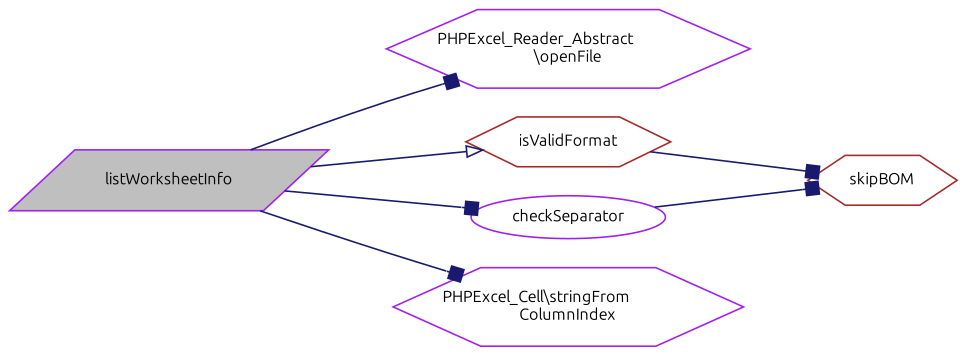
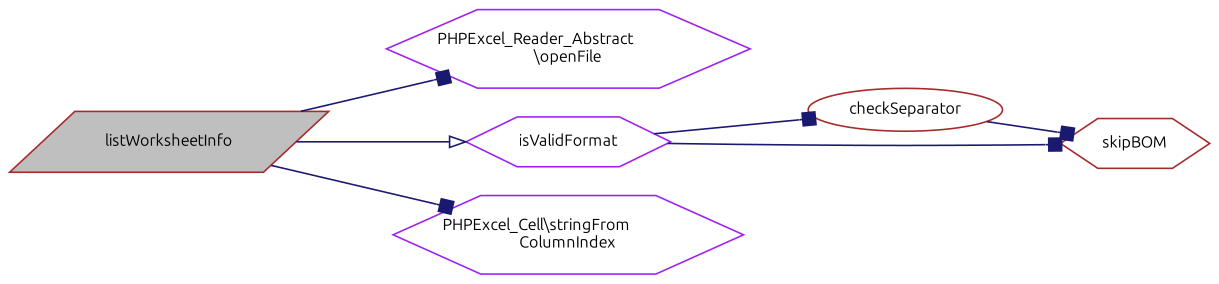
node "isValidFormat": color brown -> purple
node "listWorksheetInfo": color purple -> brown
edge "listWorksheetInfo" -> "checkSeparator": now "isValidFormat" -> "checkSeparator"
node "checkSeparator": color purple -> brown
